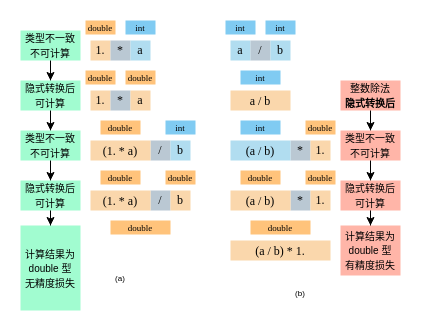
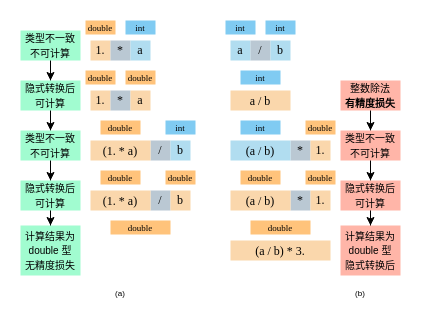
node "整数除法 隐式转换后": label "整数除法 隐式转换后" -> "整数除法 有精度损失"
node "(a / b) * 1.": label "(a / b) * 1." -> "(a / b) * 3."
node "计算结果为 double 型 有精度损失": label "计算结果为 double 型 有精度损失" -> "计算结果为 double 型 隐式转换后"
node "计算结果为 double 型 无精度损失": size 60x85 -> 60x50
node "(a)": moved (121, 278) -> (121, 293)
node "(b)": moved (301, 293) -> (361, 293)
